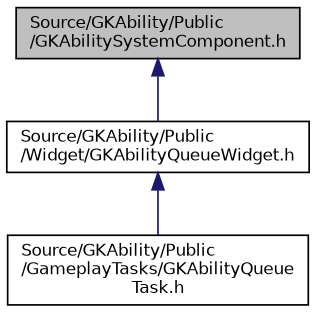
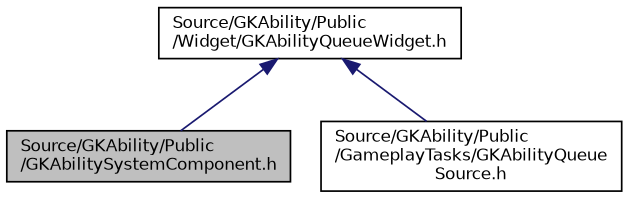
edge "Source/GKAbility/Public /Widget/GKAbilityQueueWidget.h" -> "Source/GKAbility/Public /GKAbilitySystemComponent.h": reversed
node "Source/GKAbility/Public /GameplayTasks/GKAbilityQueue Task.h": label "Source/GKAbility/Public /GameplayTasks/GKAbilityQueue Task.h" -> "Source/GKAbility/Public /GameplayTasks/GKAbilityQueue Source.h"
